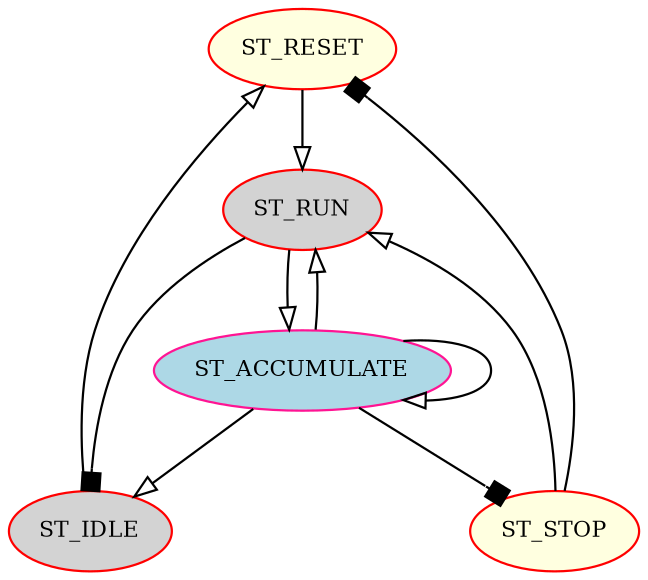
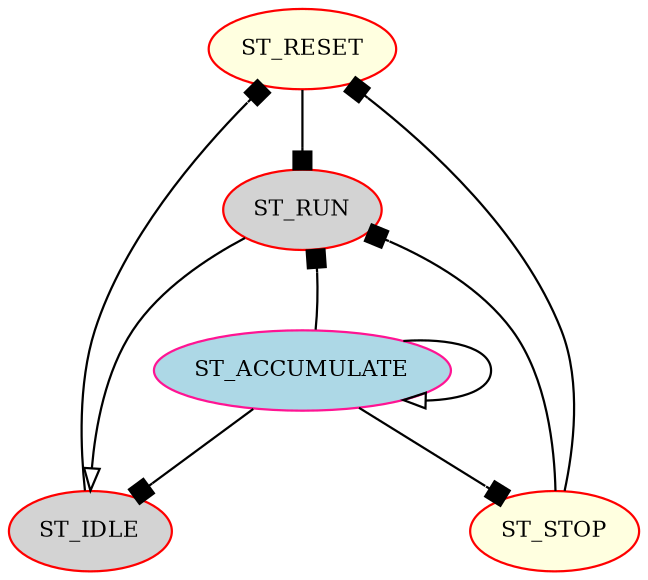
edge "ST_RESET" -> "ST_RUN": arrowhead onormal -> box
edge "ST_IDLE" -> "ST_RESET": arrowhead onormal -> box
edge "ST_RUN" -> "ST_ACCUMULATE": removed
edge "ST_ACCUMULATE" -> "ST_RUN": arrowhead onormal -> box
edge "ST_RUN" -> "ST_IDLE": arrowhead box -> onormal
edge "ST_STOP" -> "ST_RUN": arrowhead onormal -> box
edge "ST_ACCUMULATE" -> "ST_IDLE": arrowhead onormal -> box
